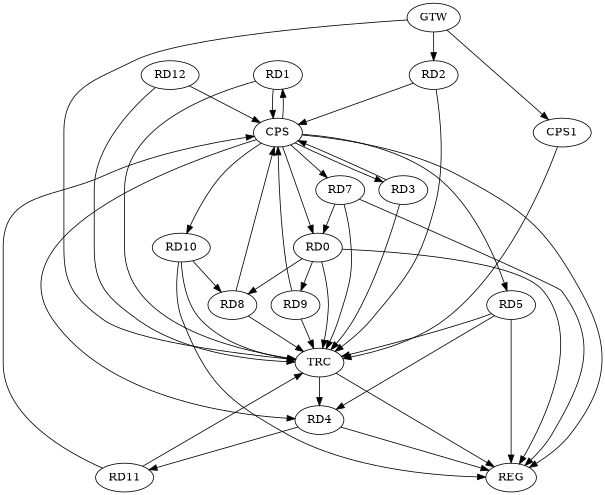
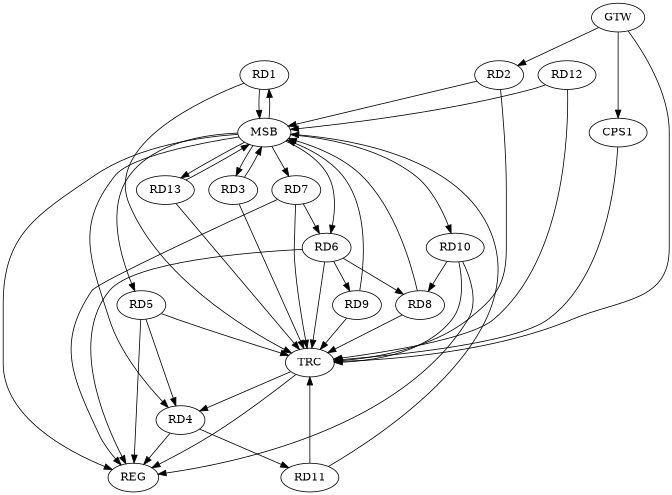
node "CPS": label "CPS" -> "MSB"
node "RD13": added
node "RD0": label "RD0" -> "RD6"
